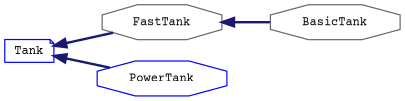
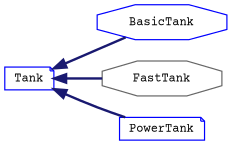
edge "BasicTank" -> "FastTank": now "BasicTank" -> "Tank"
node "BasicTank": color gray40 -> blue
node "PowerTank": shape octagon -> note
